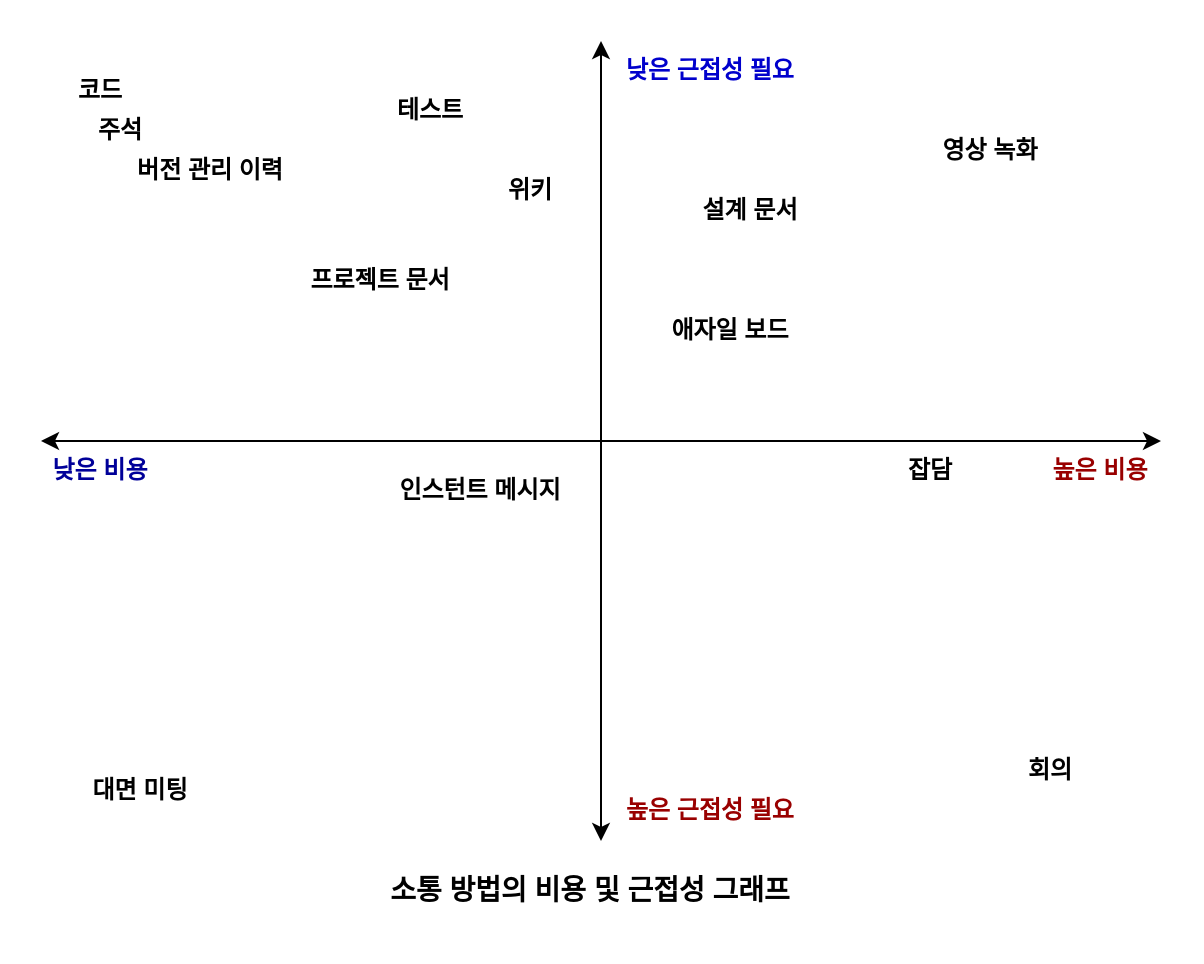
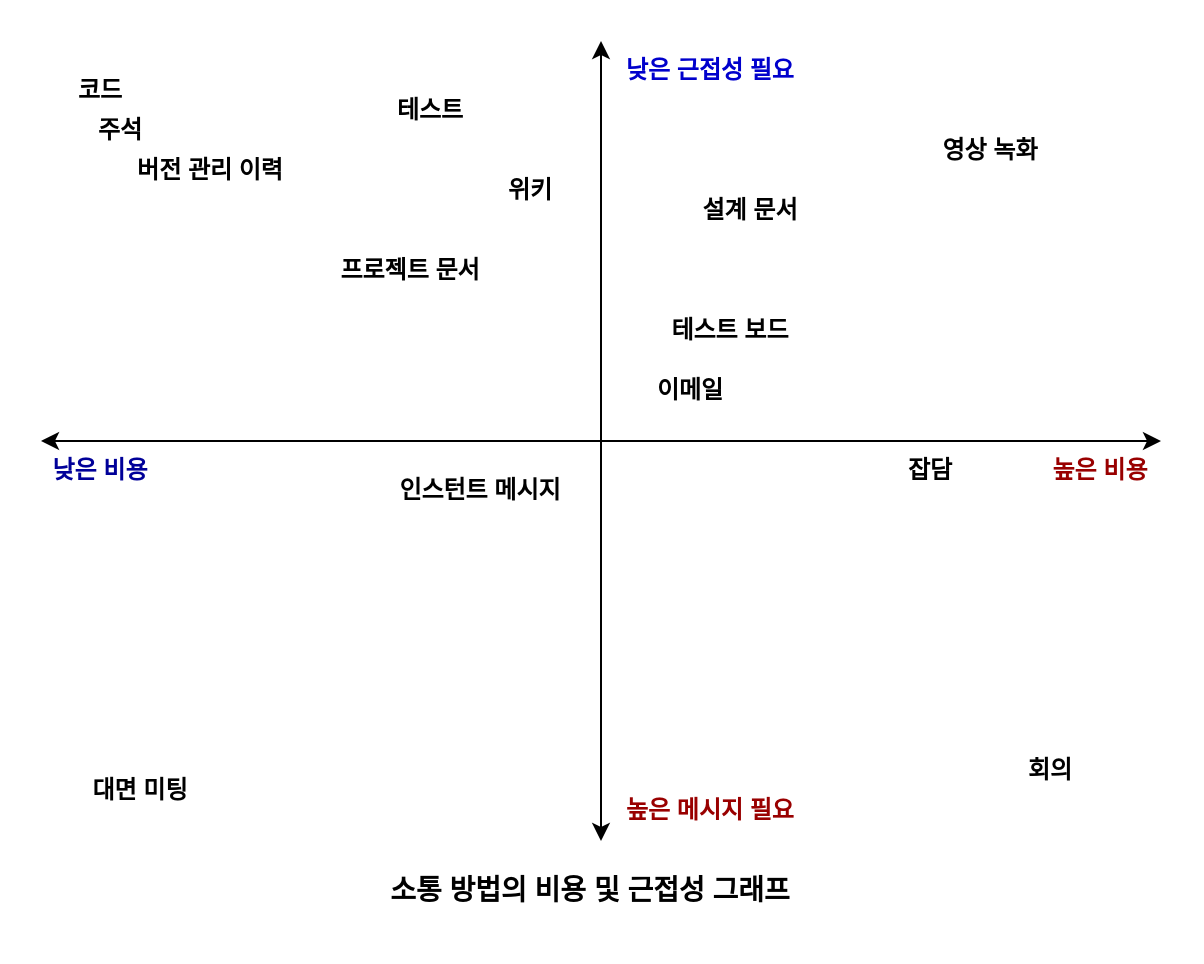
node "프로젝트 문서": moved (381, 281) -> (411, 271)
node "애자일 보드": label "애자일 보드" -> "테스트 보드"
node "이메일": added
node "높은 근접성 필요": label "높은 근접성 필요" -> "높은 메시지 필요"
